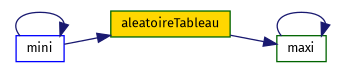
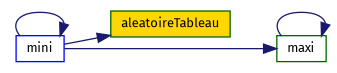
edge "aleatoireTableau" -> "maxi": now "mini" -> "maxi"
